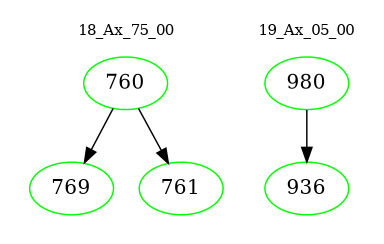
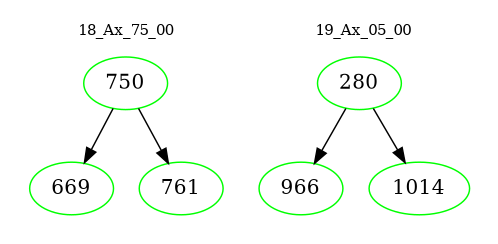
node "760": label "760" -> "750"
node "980": label "980" -> "280"
node "769": label "769" -> "669"
node "936": label "936" -> "966"
node "1014": added
